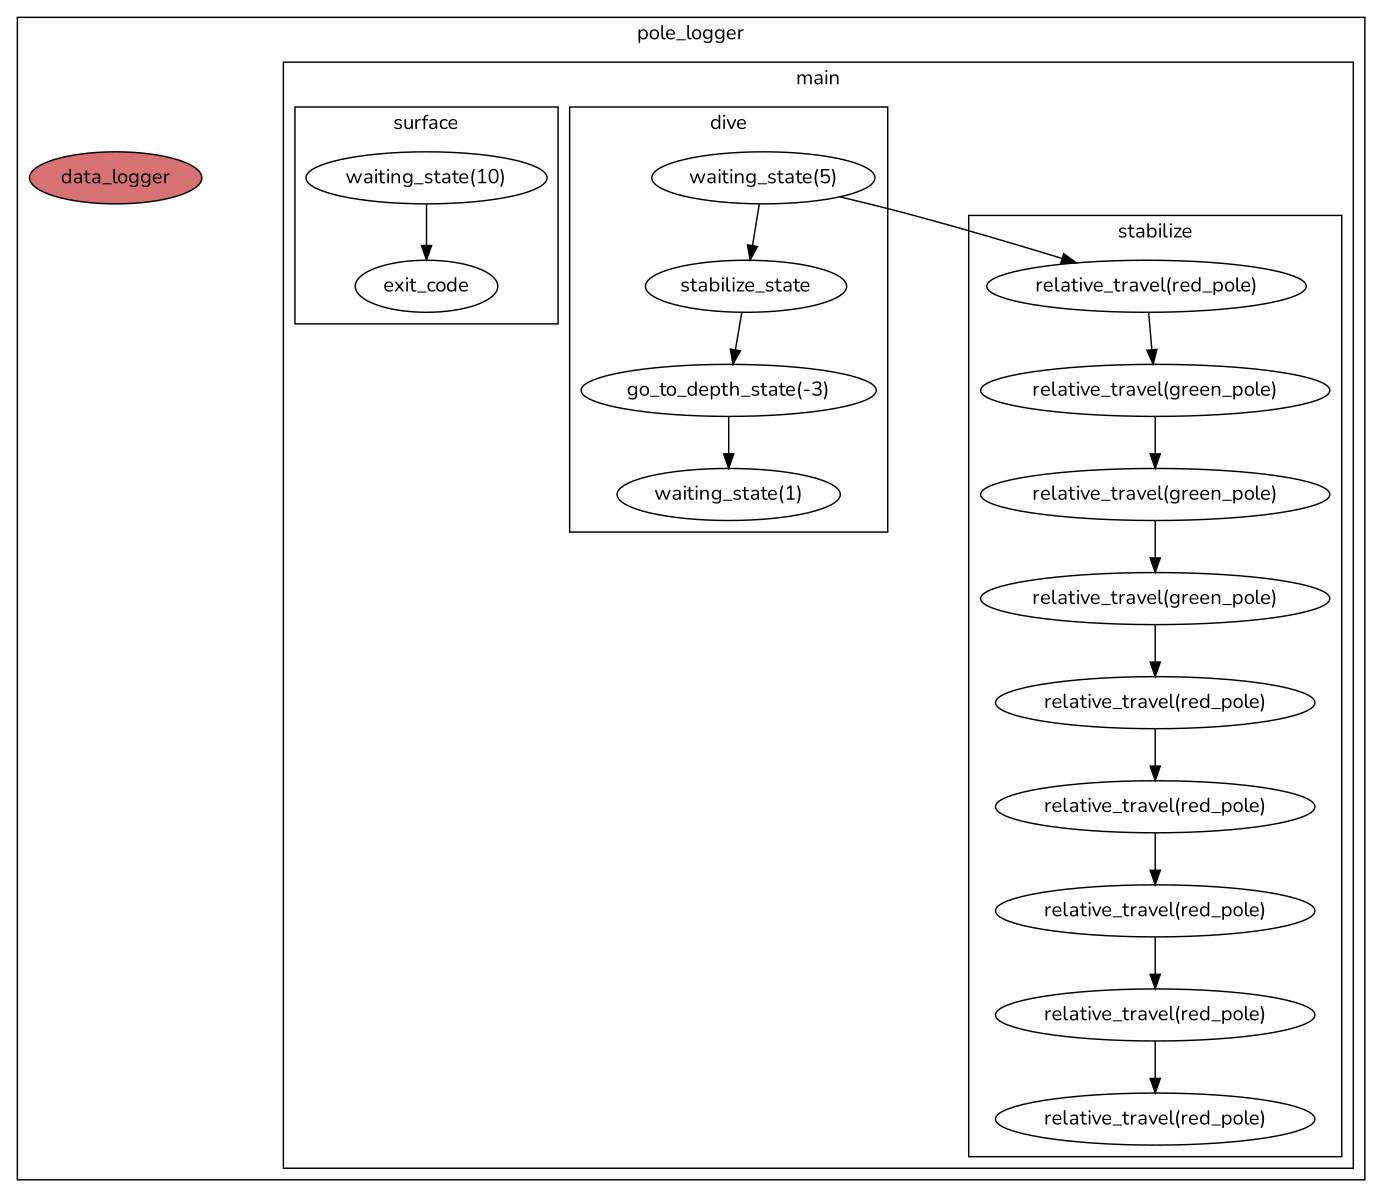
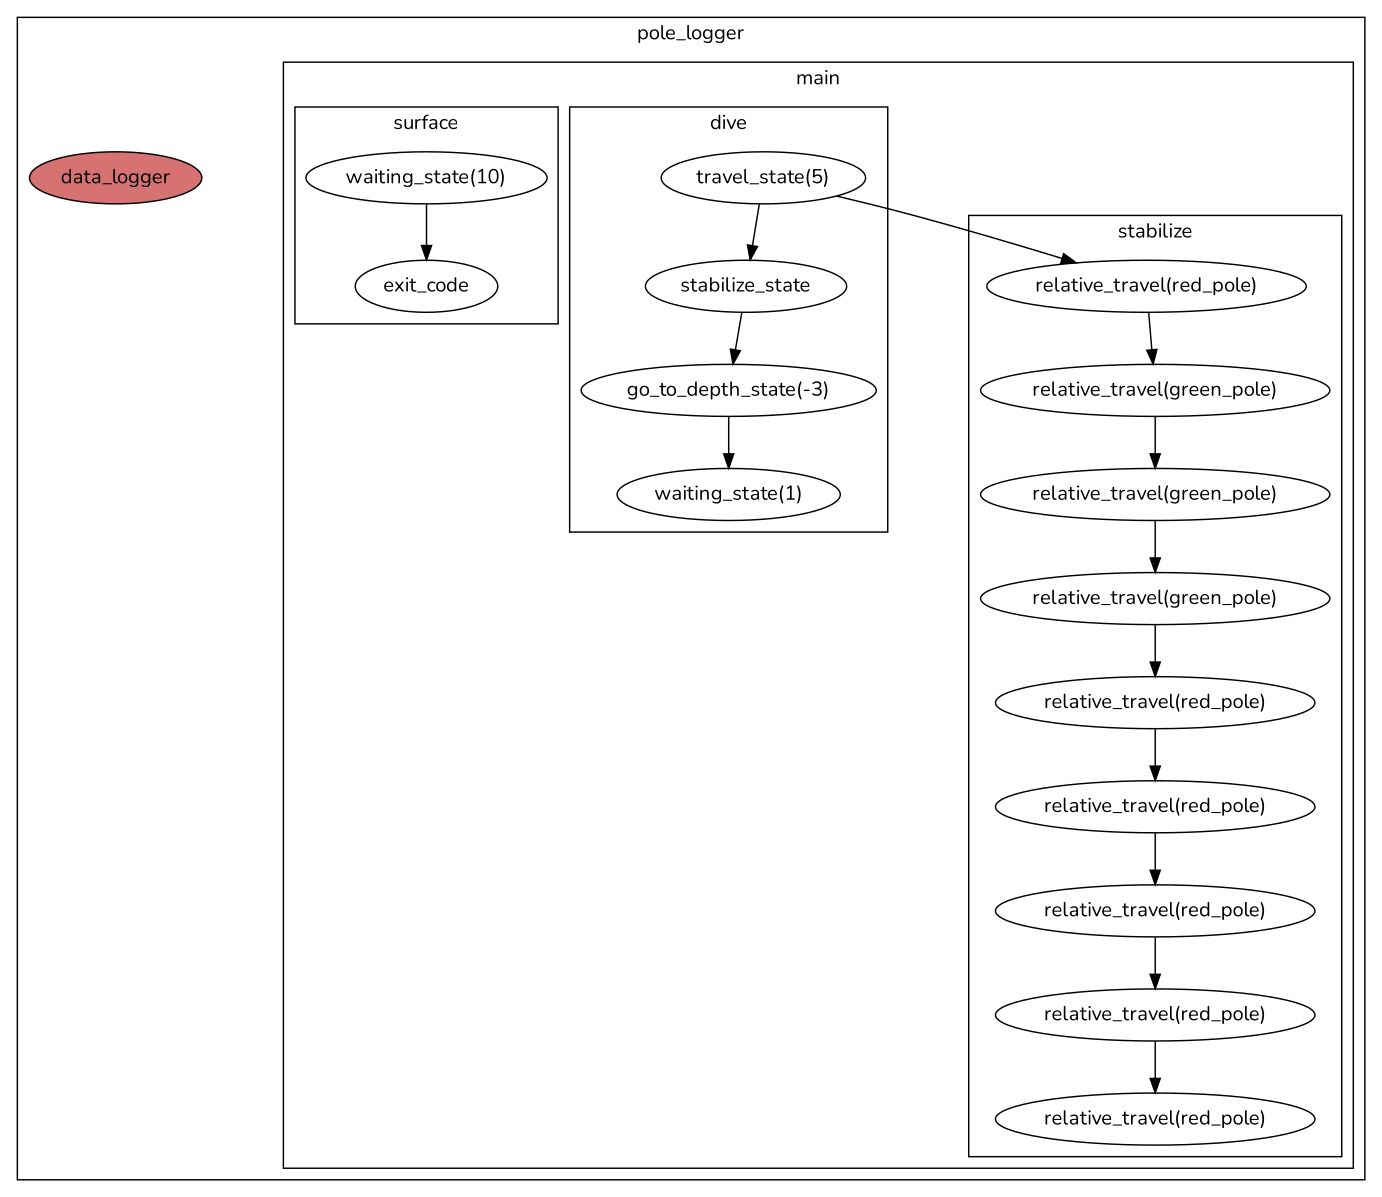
node "waiting_state(5)": label "waiting_state(5)" -> "travel_state(5)"
